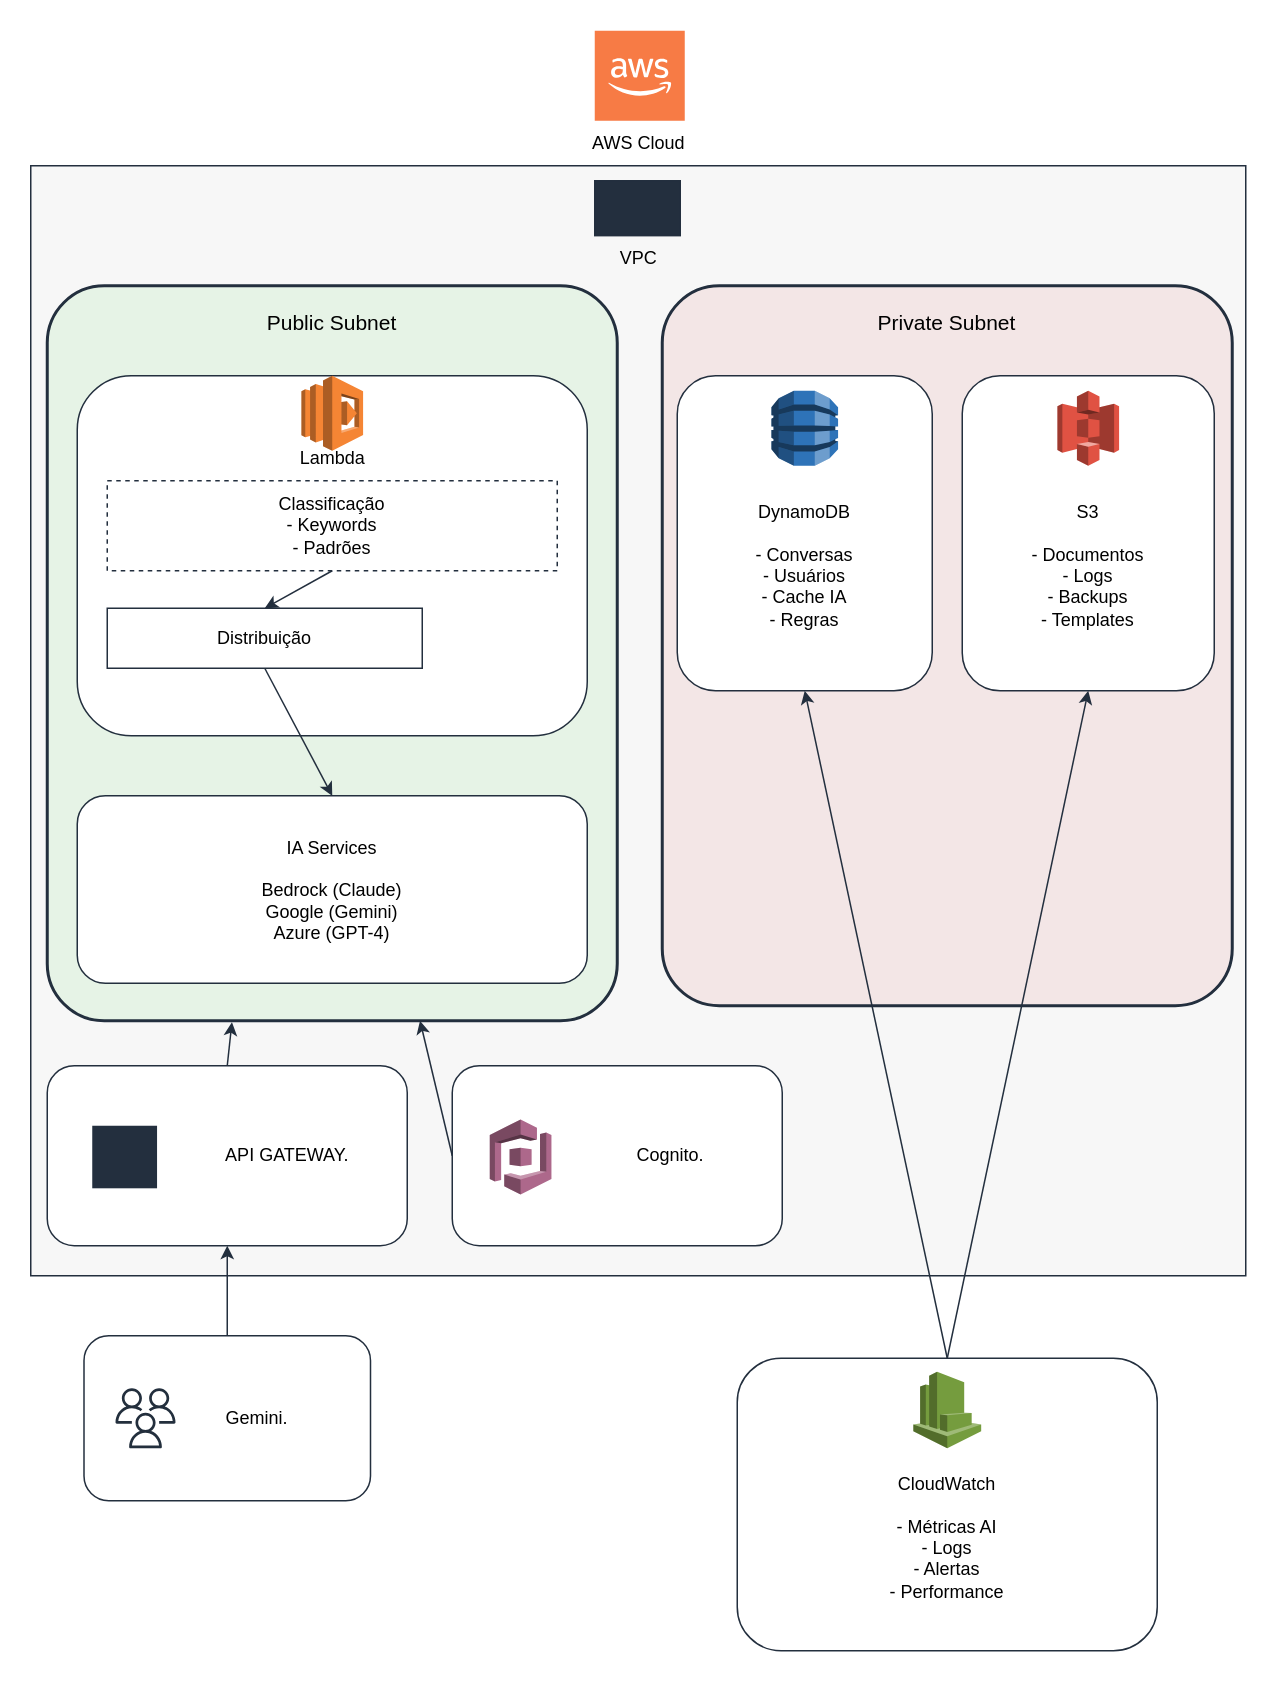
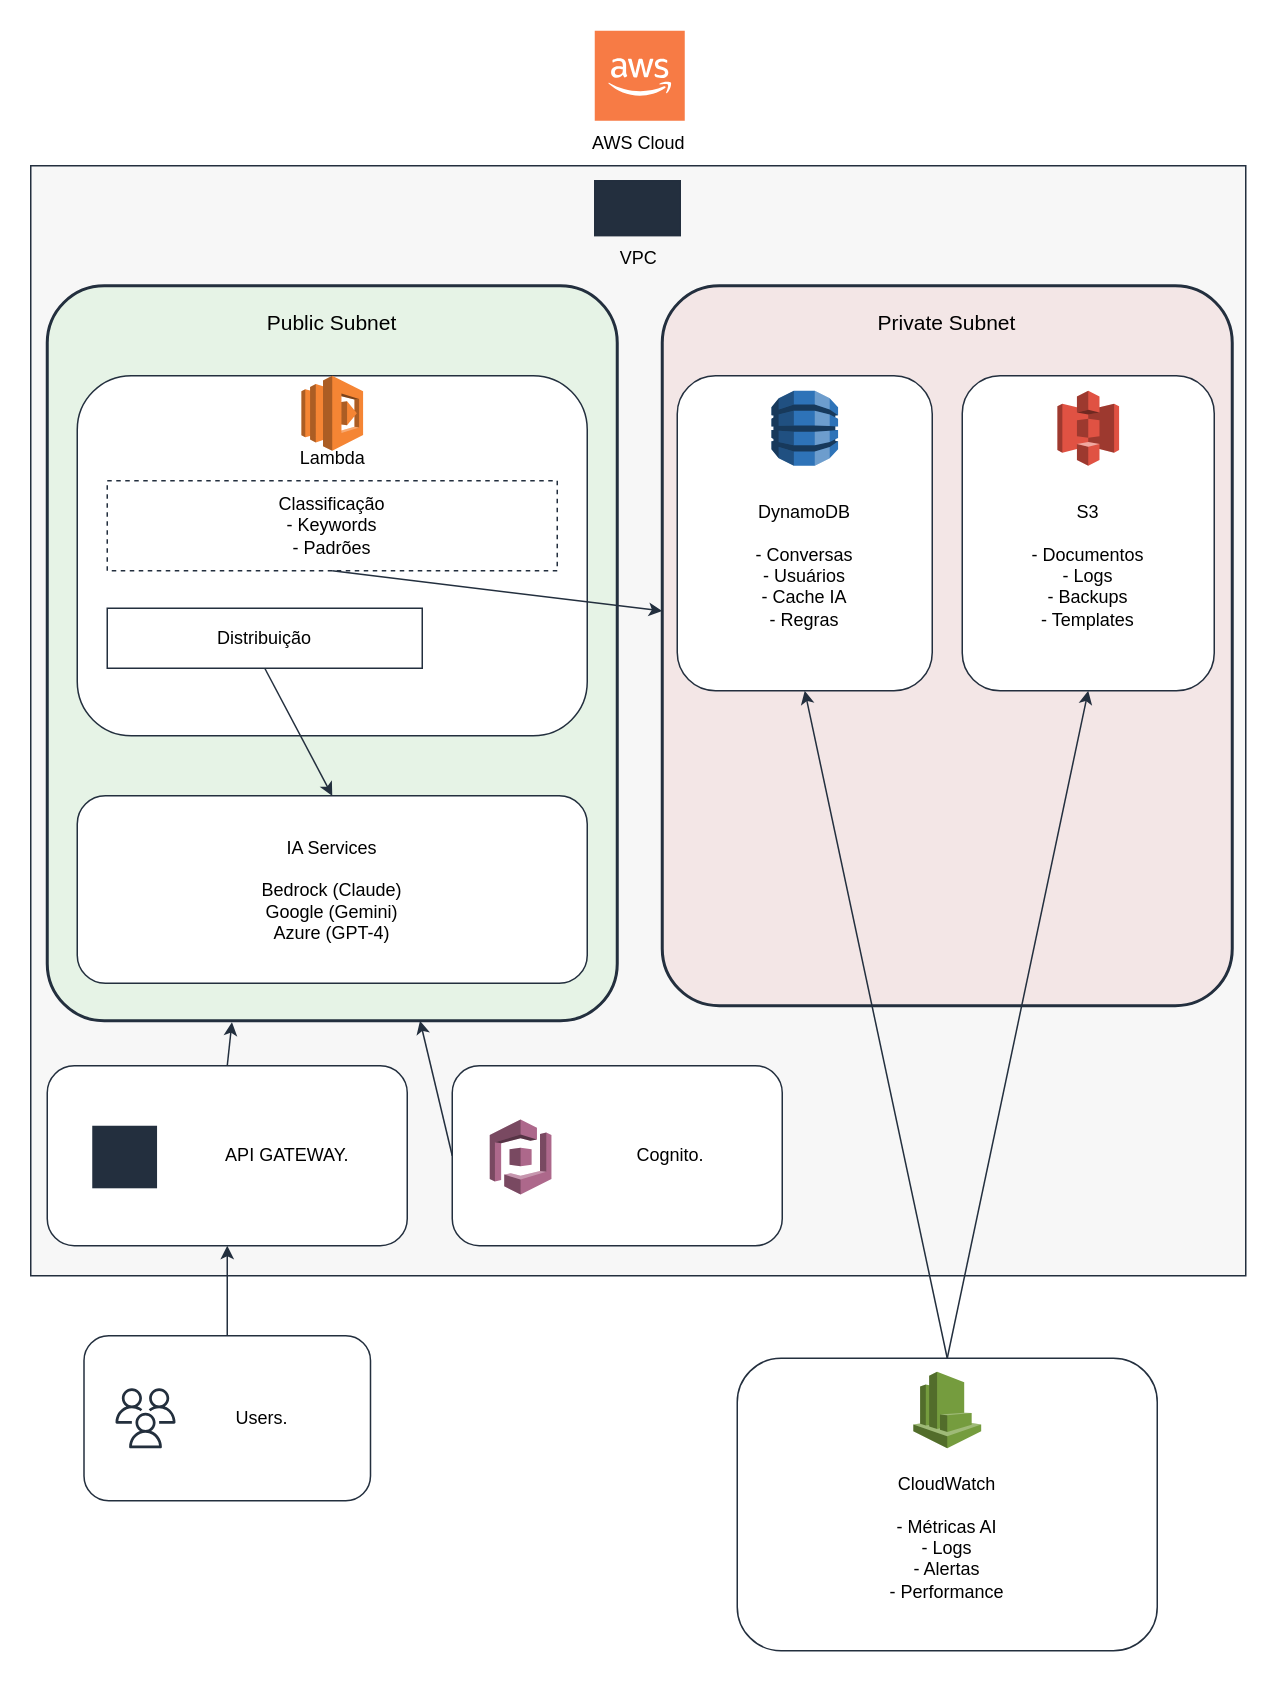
edge "Classificação - Keywords - Padrões" -> "Distribuição": now "Classificação - Keywords - Padrões" -> "Private Subnet"
node "Gemini.": label "Gemini." -> "Users."
